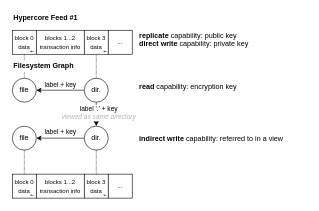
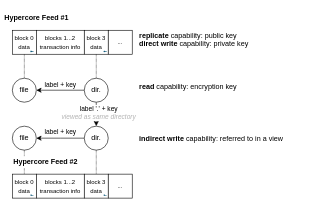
node "Hypercore Feed #1": moved (90, 18) -> (81, 18)
node "Filesystem Graph": removed
node "Hypercore Feed #2": added
